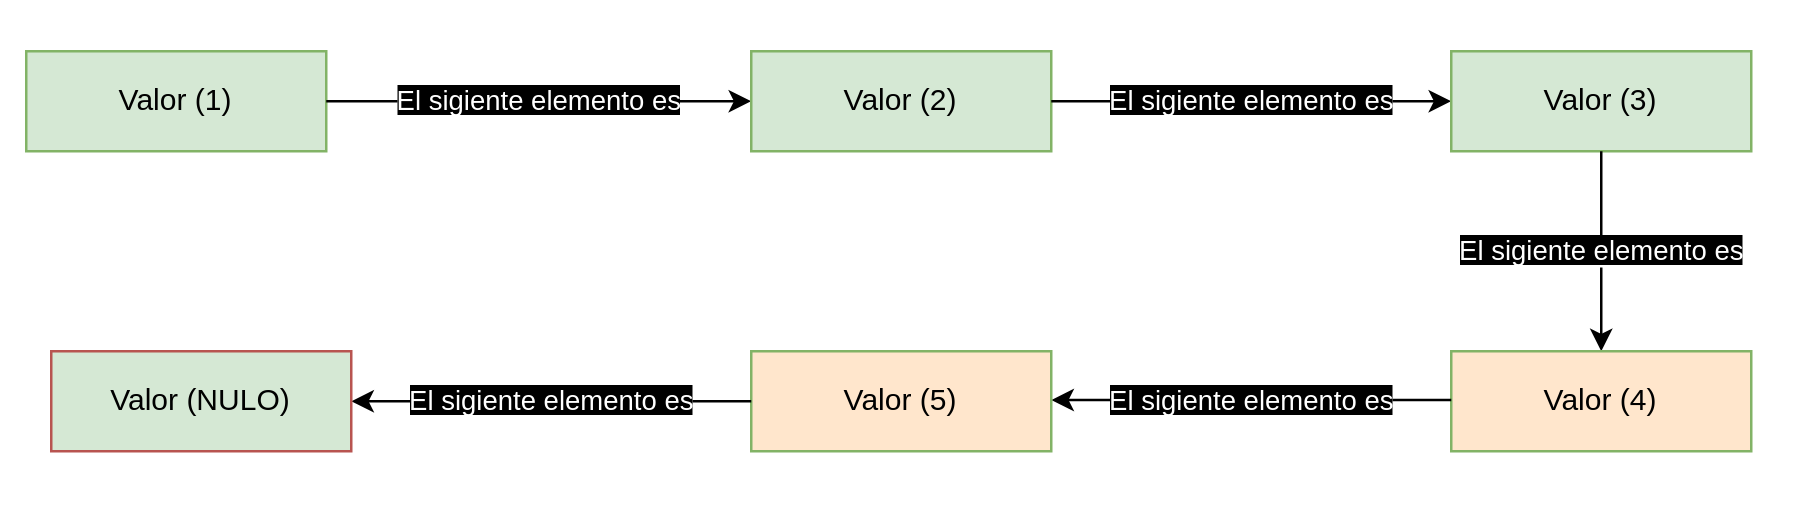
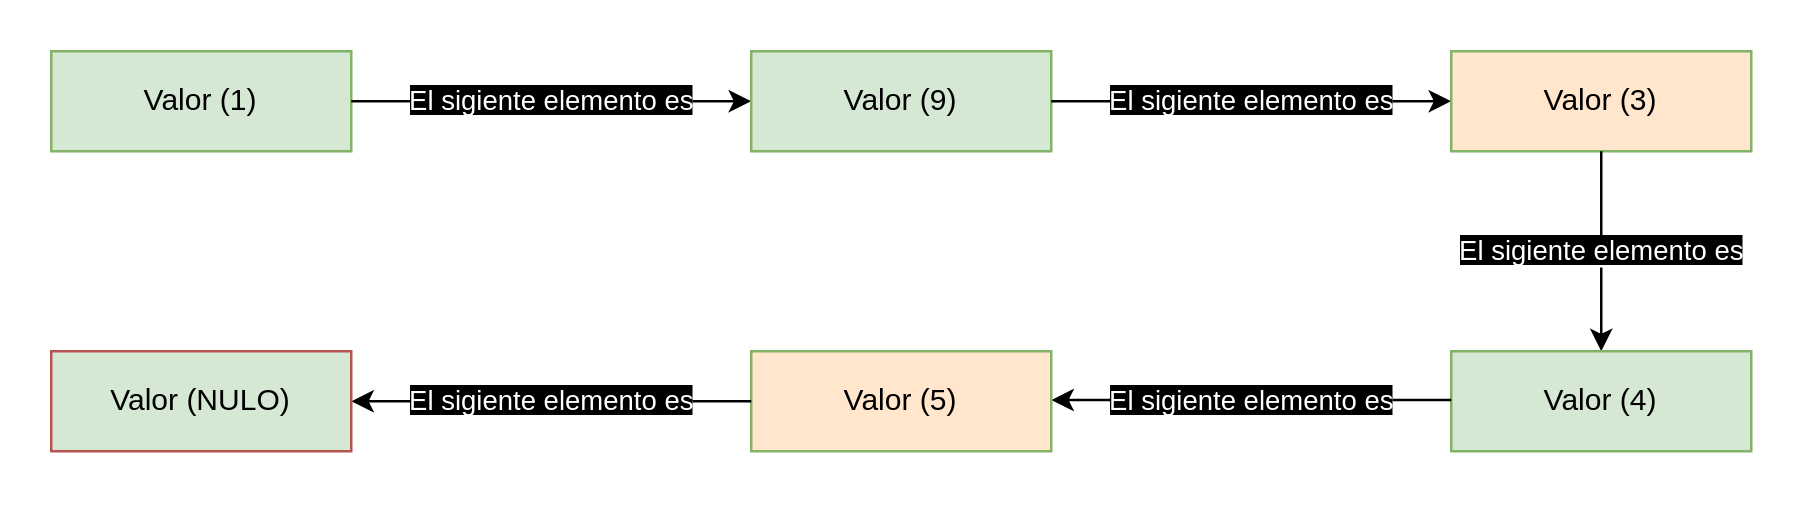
node "Valor (1)": moved (176, 101) -> (201, 101)
node "Valor (2)": label "Valor (2)" -> "Valor (9)"
node "Valor (3)": fillcolor #d5e8d4 -> #ffe6cc
node "Valor (4)": fillcolor #ffe6cc -> #d5e8d4
